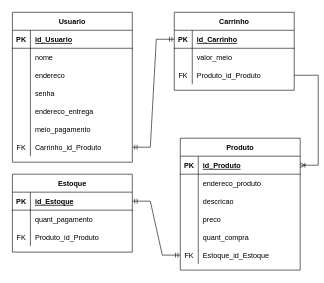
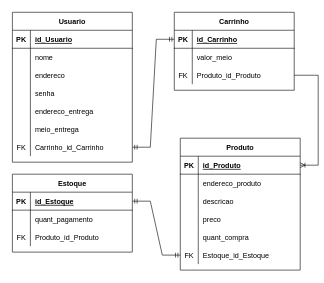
node "meio_pagamento": label "meio_pagamento" -> "meio_entrega"
node "Carrinho_id_Produto": label "Carrinho_id_Produto" -> "Carrinho_id_Carrinho"
